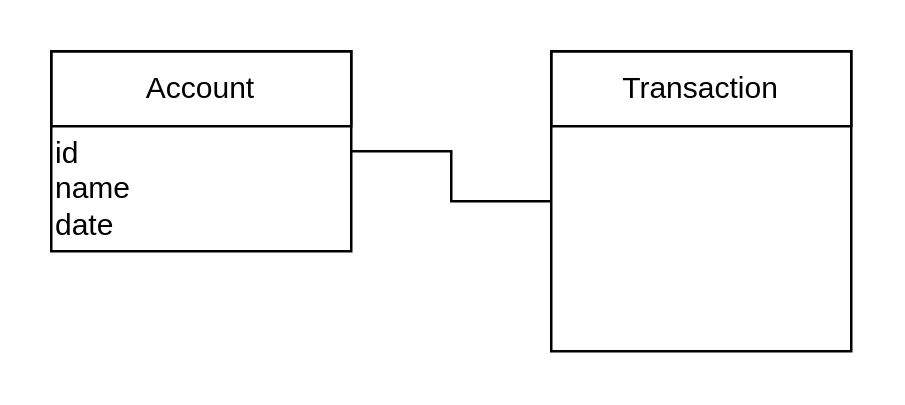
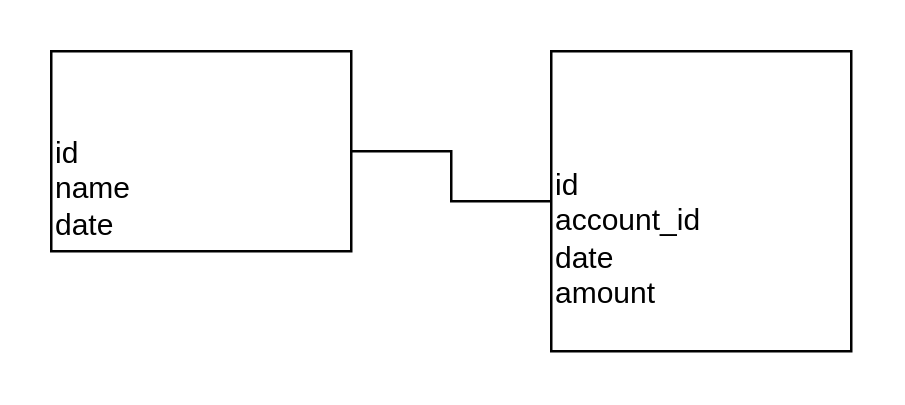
node "Account": removed
node "Transaction": removed
node "id account_id date amount": added
